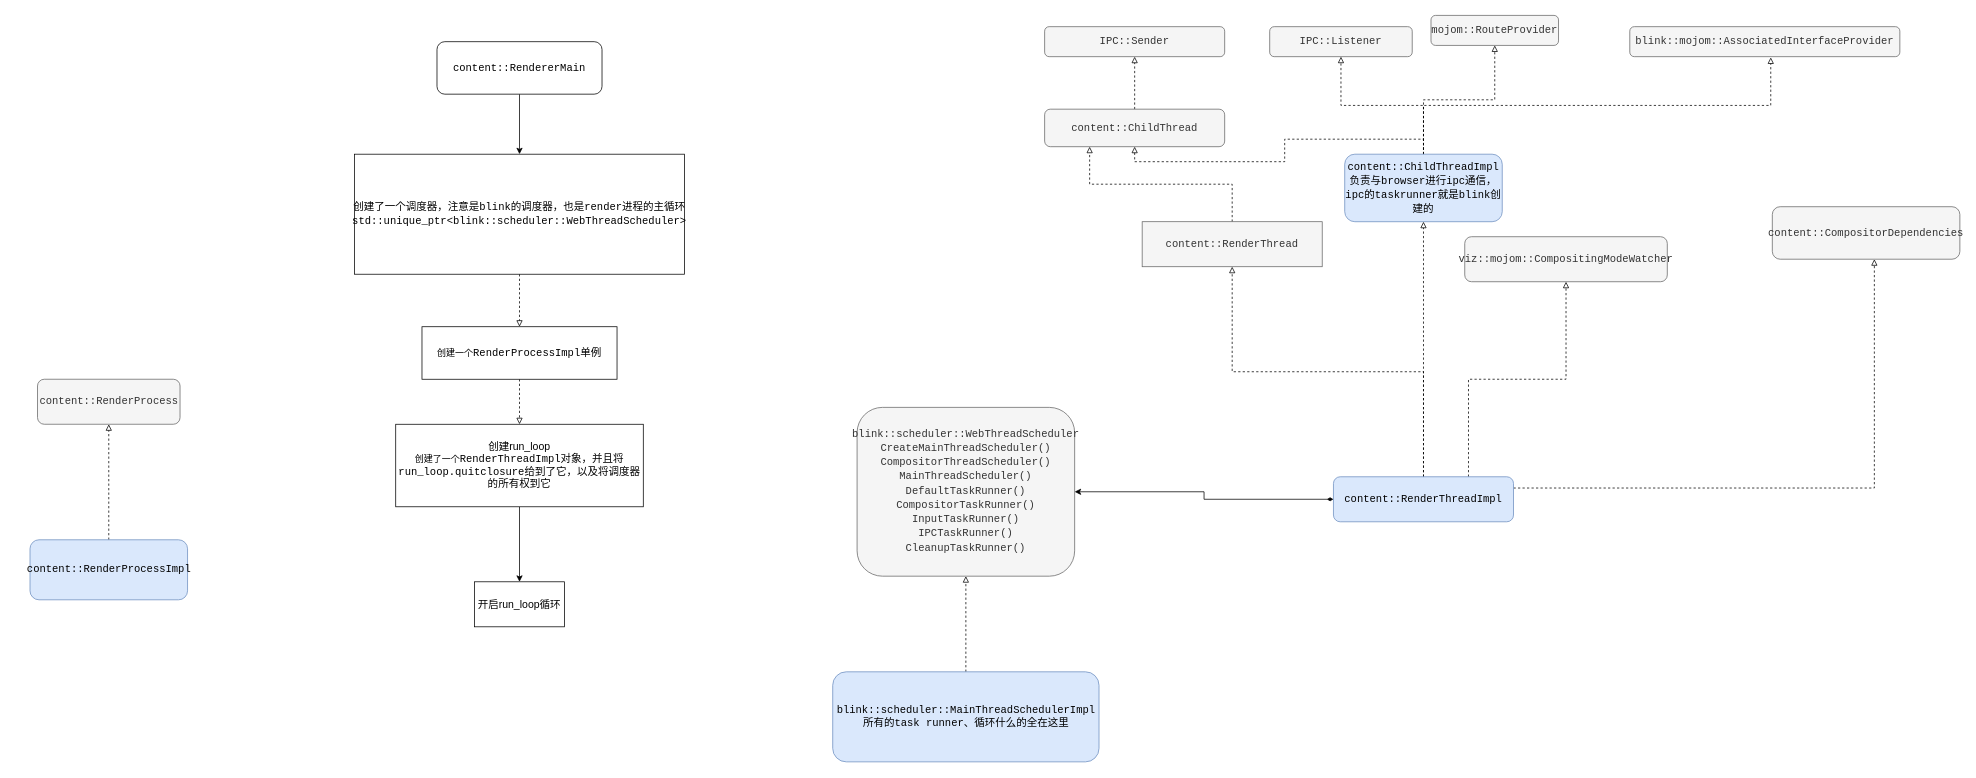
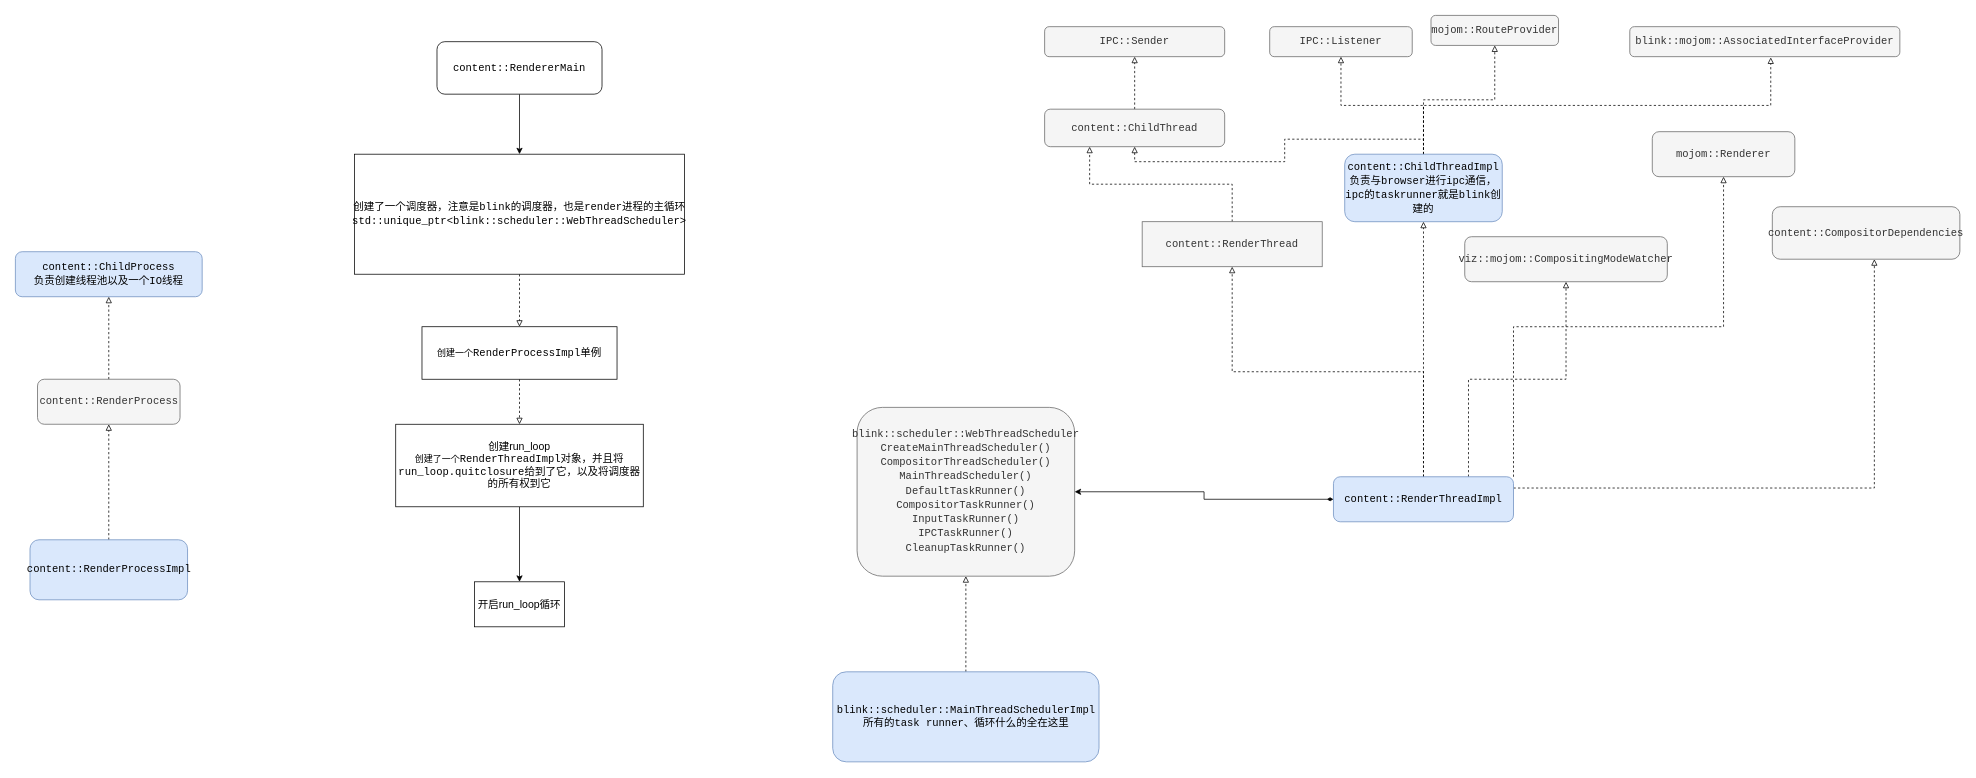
node "mojom::Renderer": added
node "content::ChildProcess 负责创建线程池以及一个IO线程": added
edge "content::RenderThreadImpl" -> "mojom::Renderer": added
edge "content::RenderProcess" -> "content::ChildProcess 负责创建线程池以及一个IO线程": added
